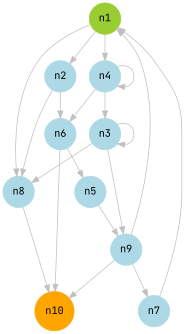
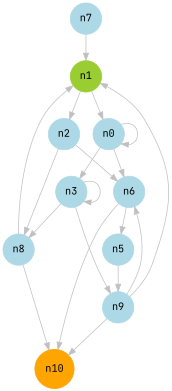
node "n4": label "n4" -> "n0"
edge "n1" -> "n8": reversed
edge "n9" -> "n7": now "n9" -> "n6"
